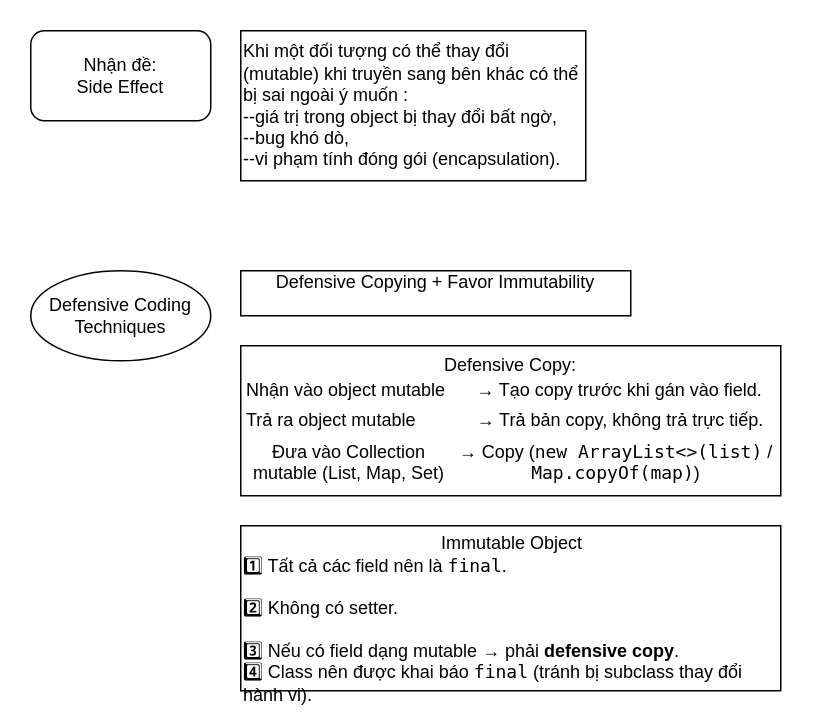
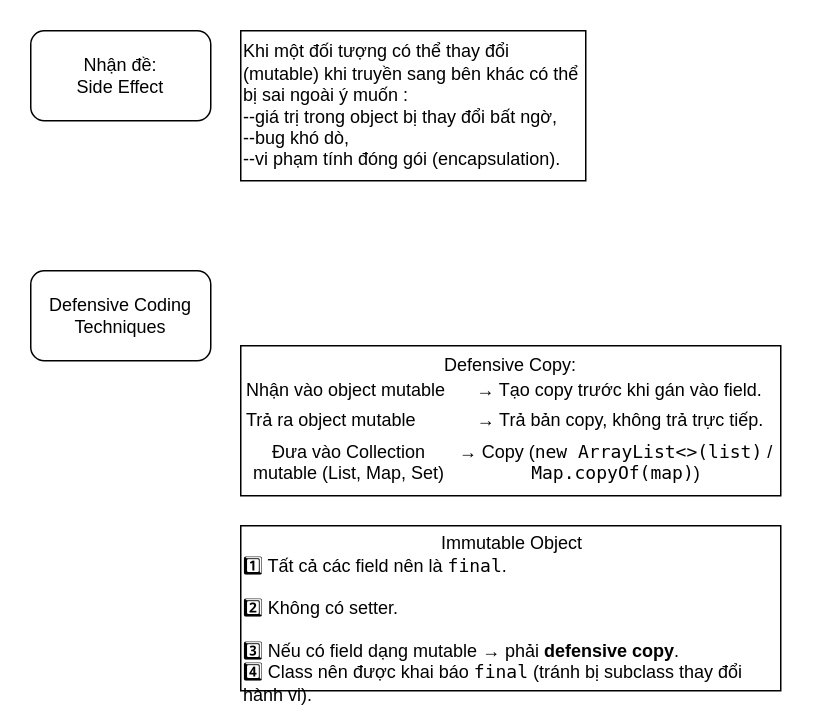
node "Defensive Copying + Favor Immutability": removed
node "Defensive Coding Techniques": shape ellipse -> rounded rectangle
